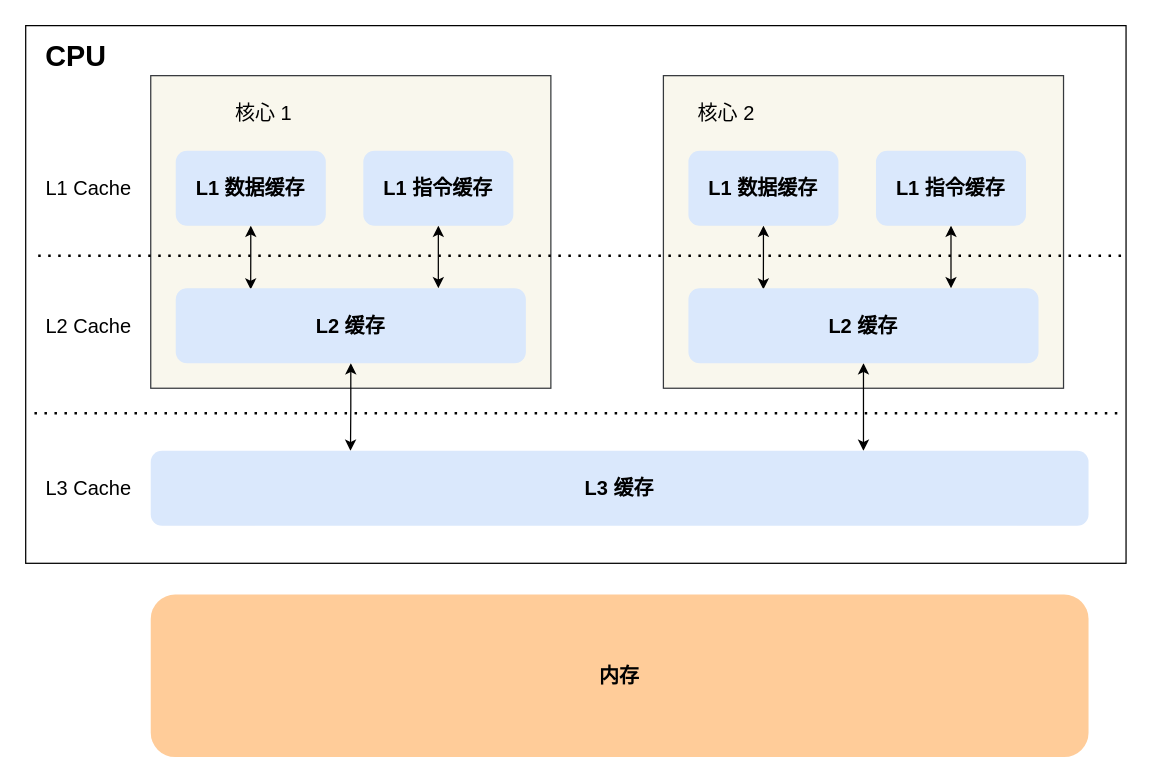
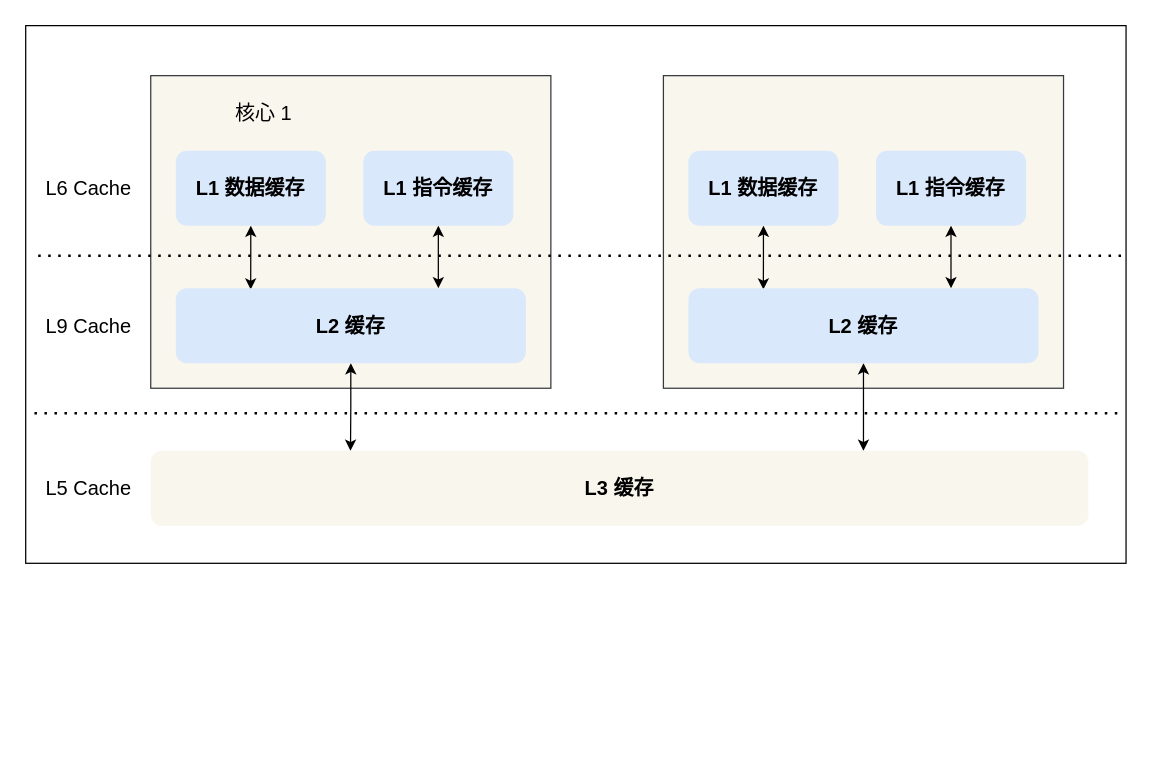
node "CPU": removed
node "核心 2": removed
node "L1 Cache": label "L1 Cache" -> "L6 Cache"
node "L2 Cache": label "L2 Cache" -> "L9 Cache"
node "L3 Cache": label "L3 Cache" -> "L5 Cache"
node "L3 缓存": fillcolor #dae8fc -> #f9f7ed
node "内存": removed
